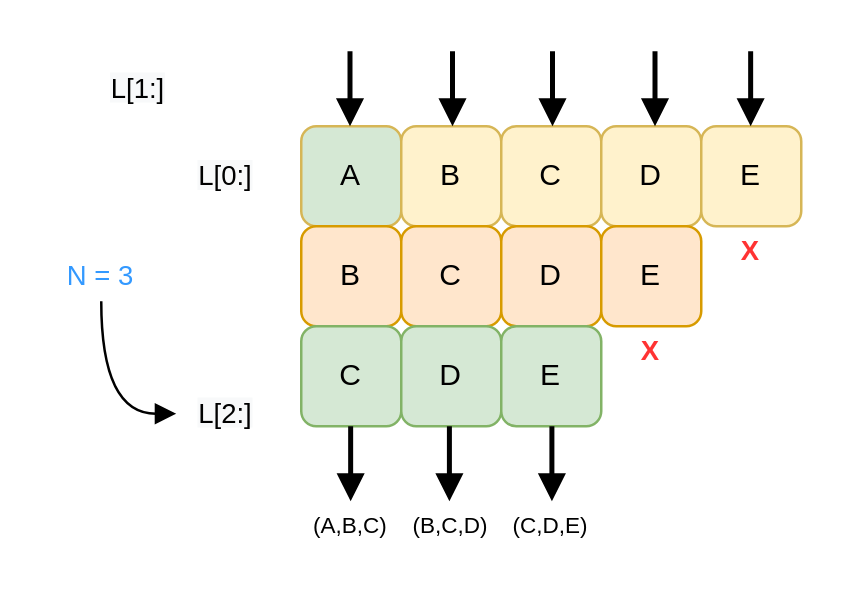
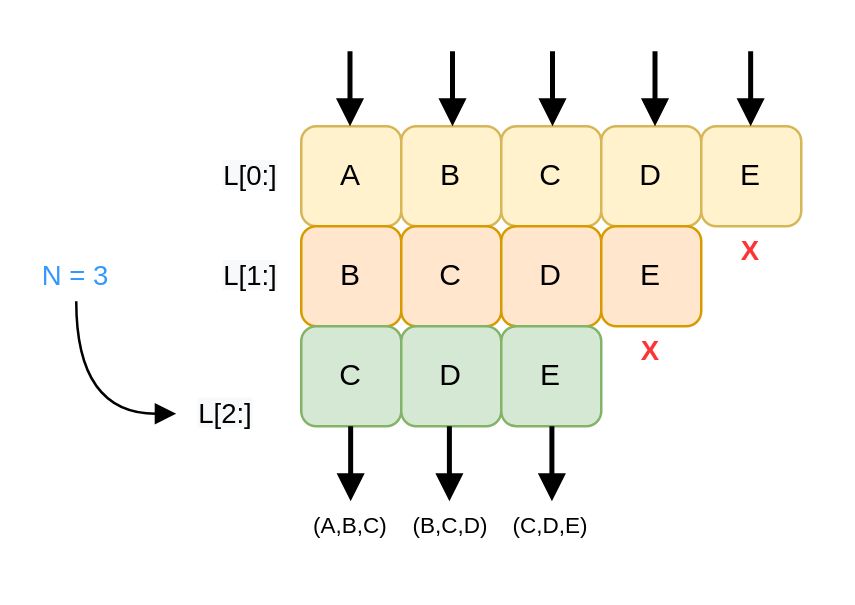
node "L[1:]": moved (139, 89) -> (251, 276)
node "L[0:]": moved (226, 176) -> (251, 176)
node "A": fillcolor #d5e8d4 -> #fff2cc
node "N = 3": moved (101, 276) -> (76, 276)
